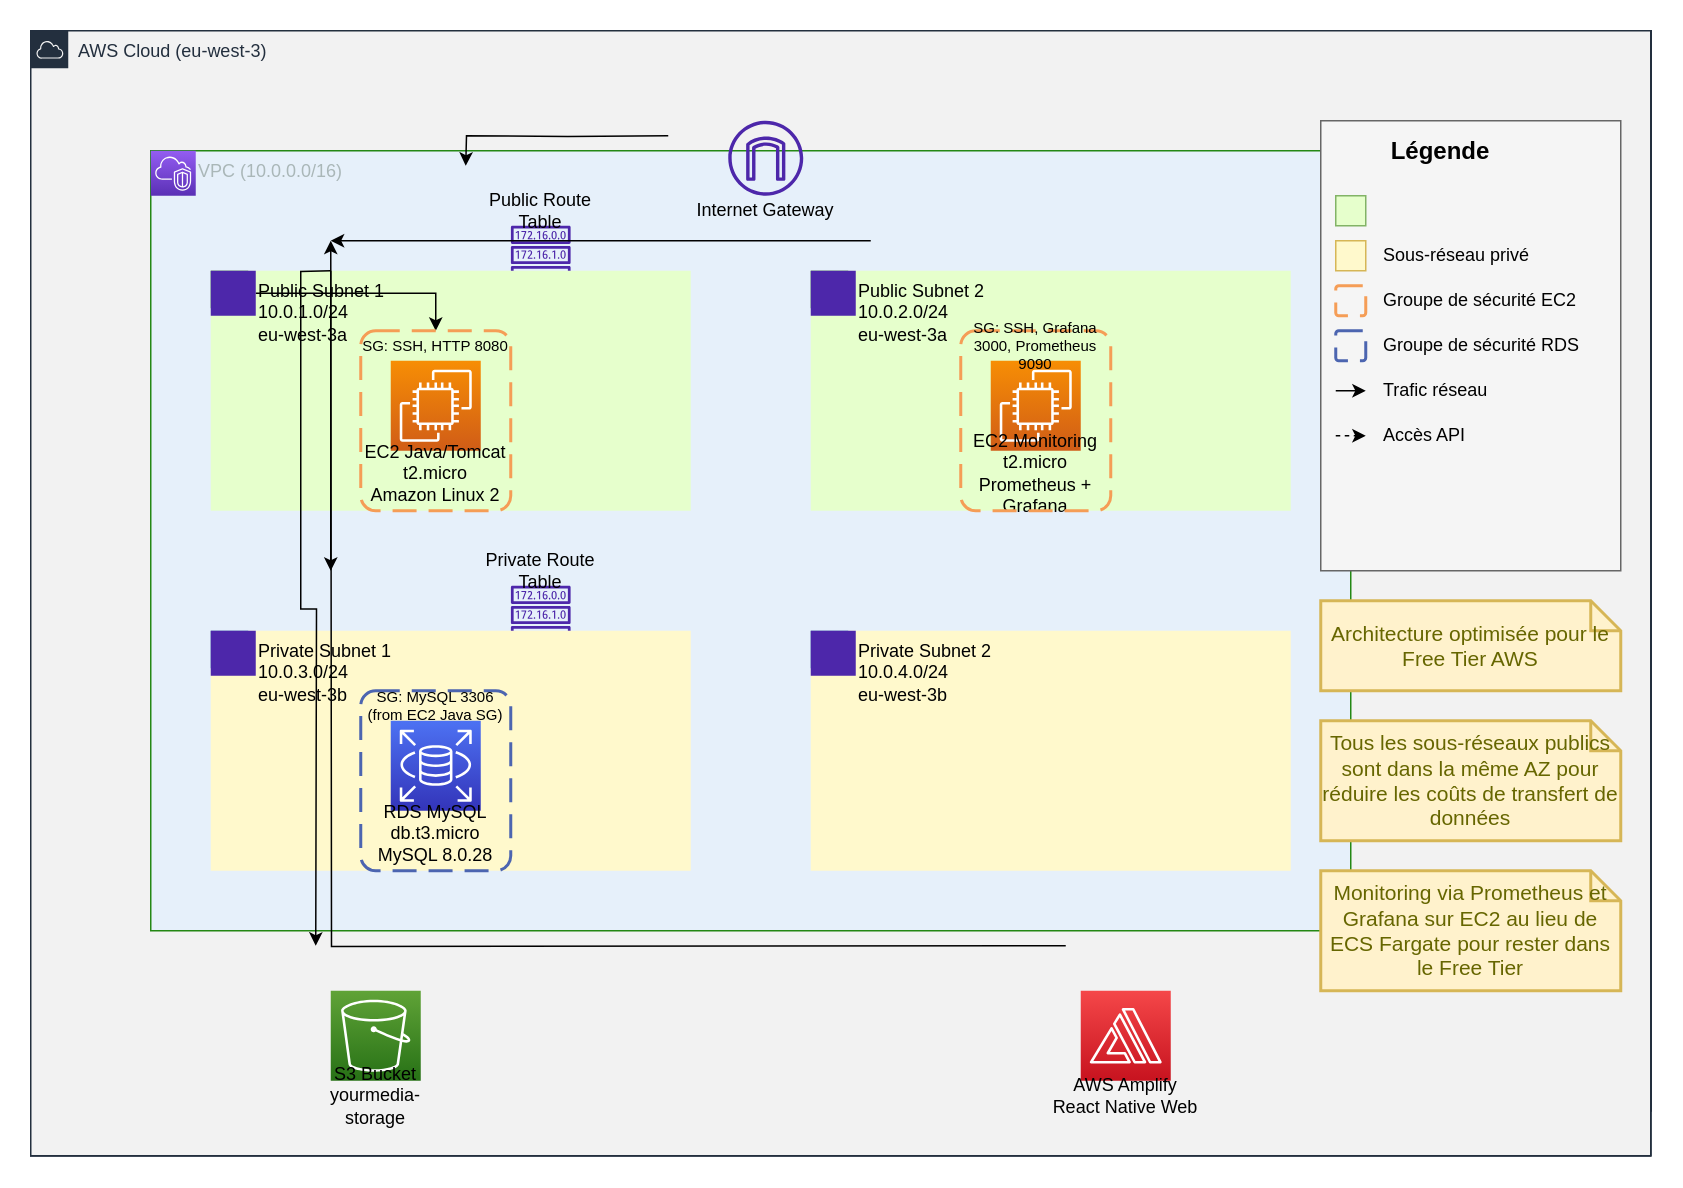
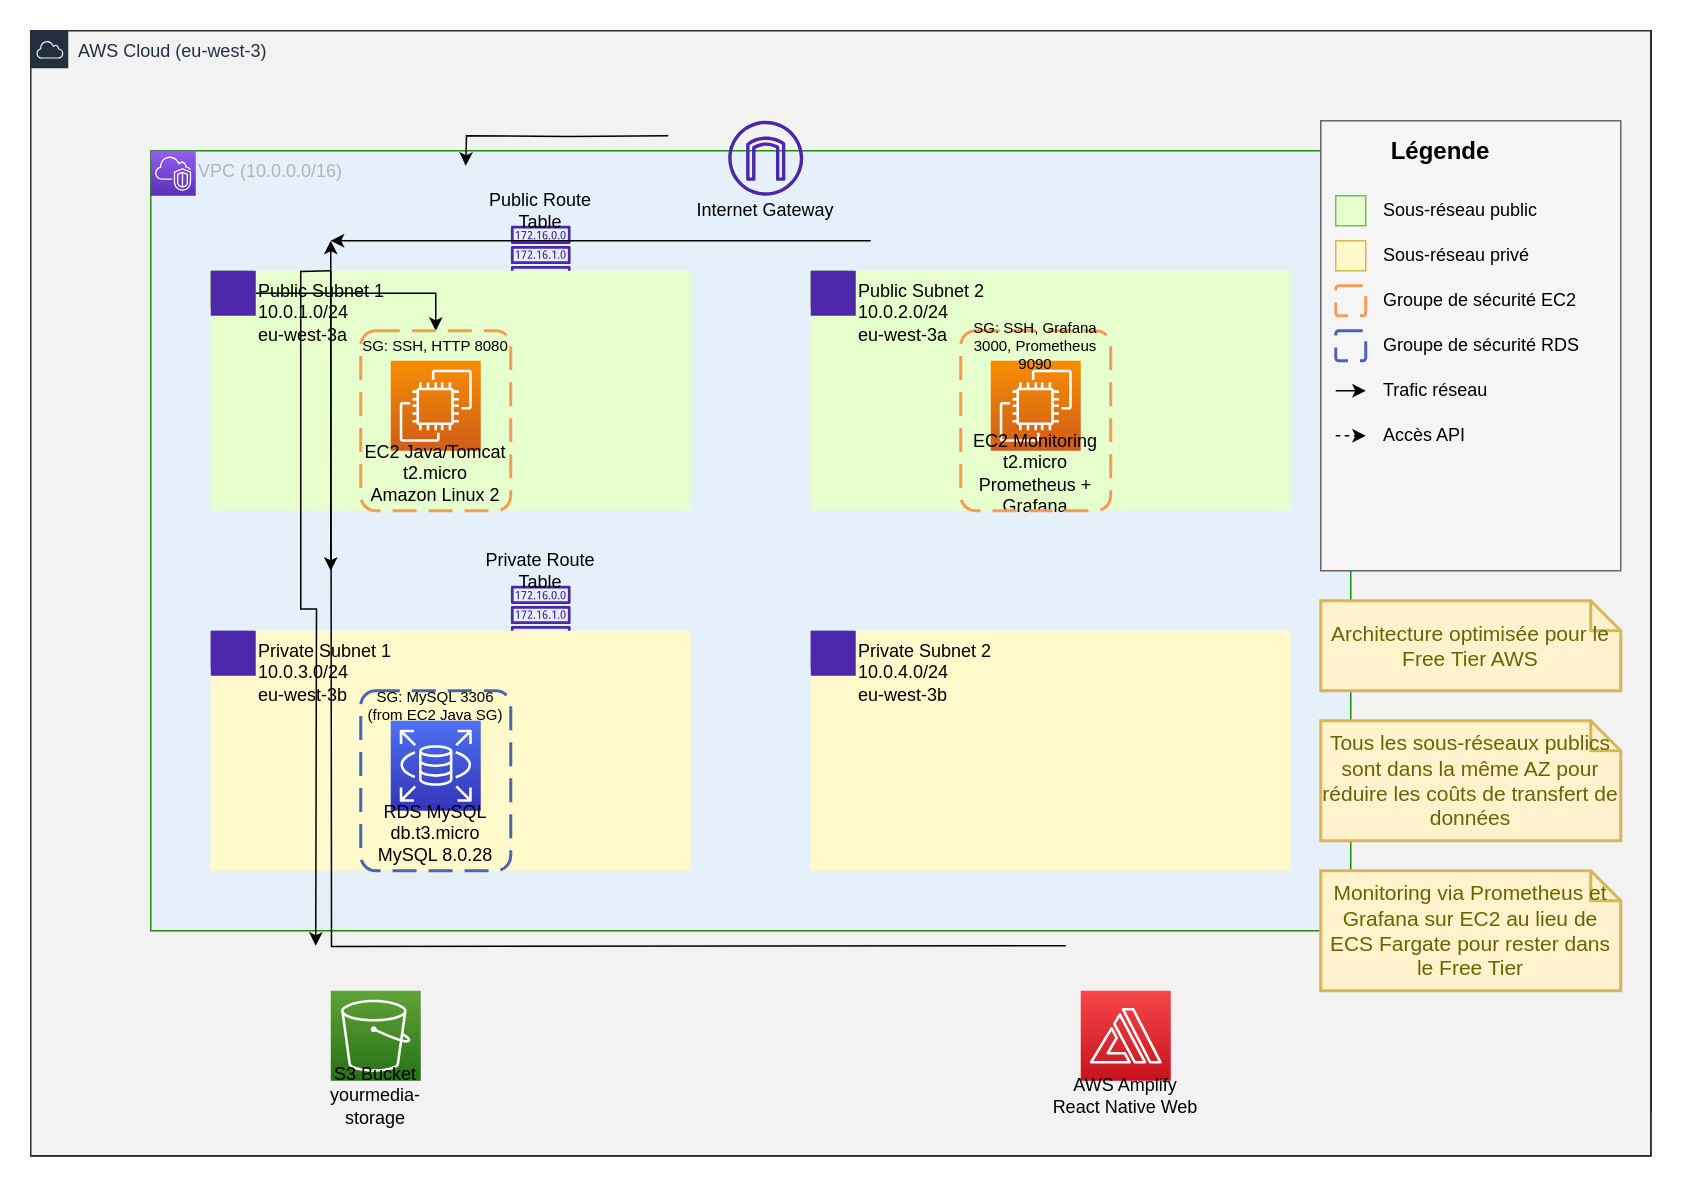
node "Sous-réseau public": added
